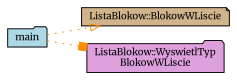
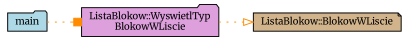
edge "main" -> "ListaBlokow::BlokowWLiscie": now "ListaBlokow::WyswietlTyp BlokowWLiscie" -> "ListaBlokow::BlokowWLiscie"
